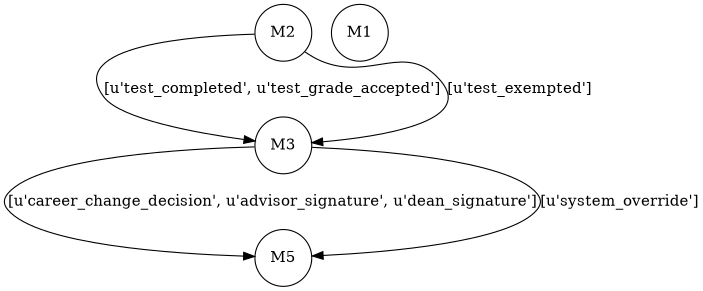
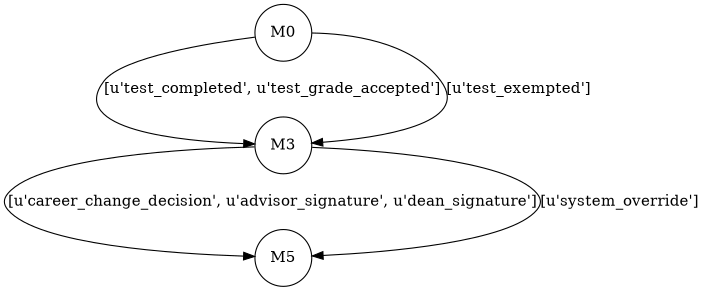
node "M2": label "M2" -> "M0"
node "M1": removed
